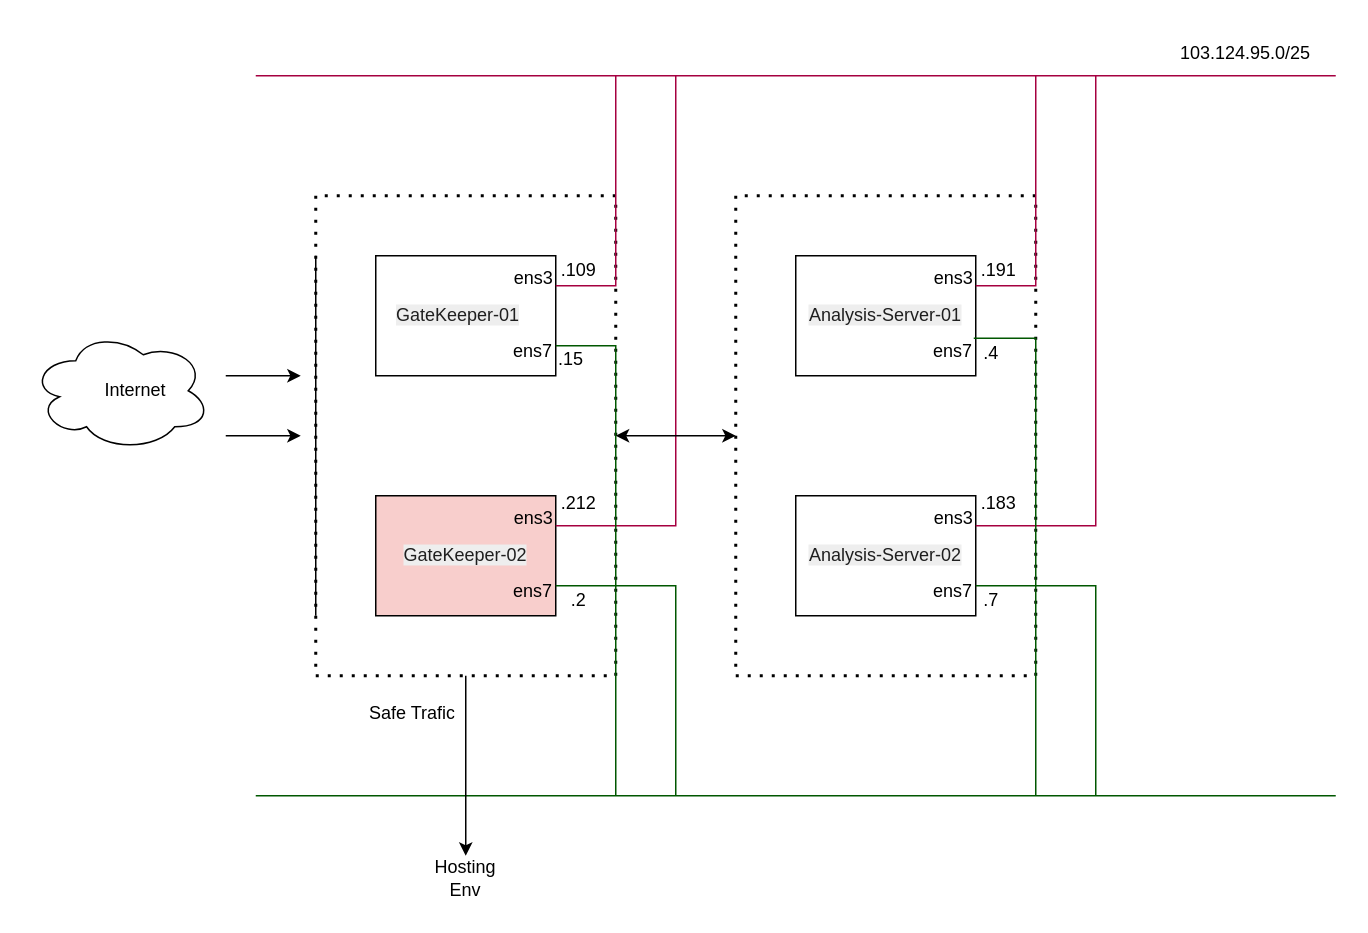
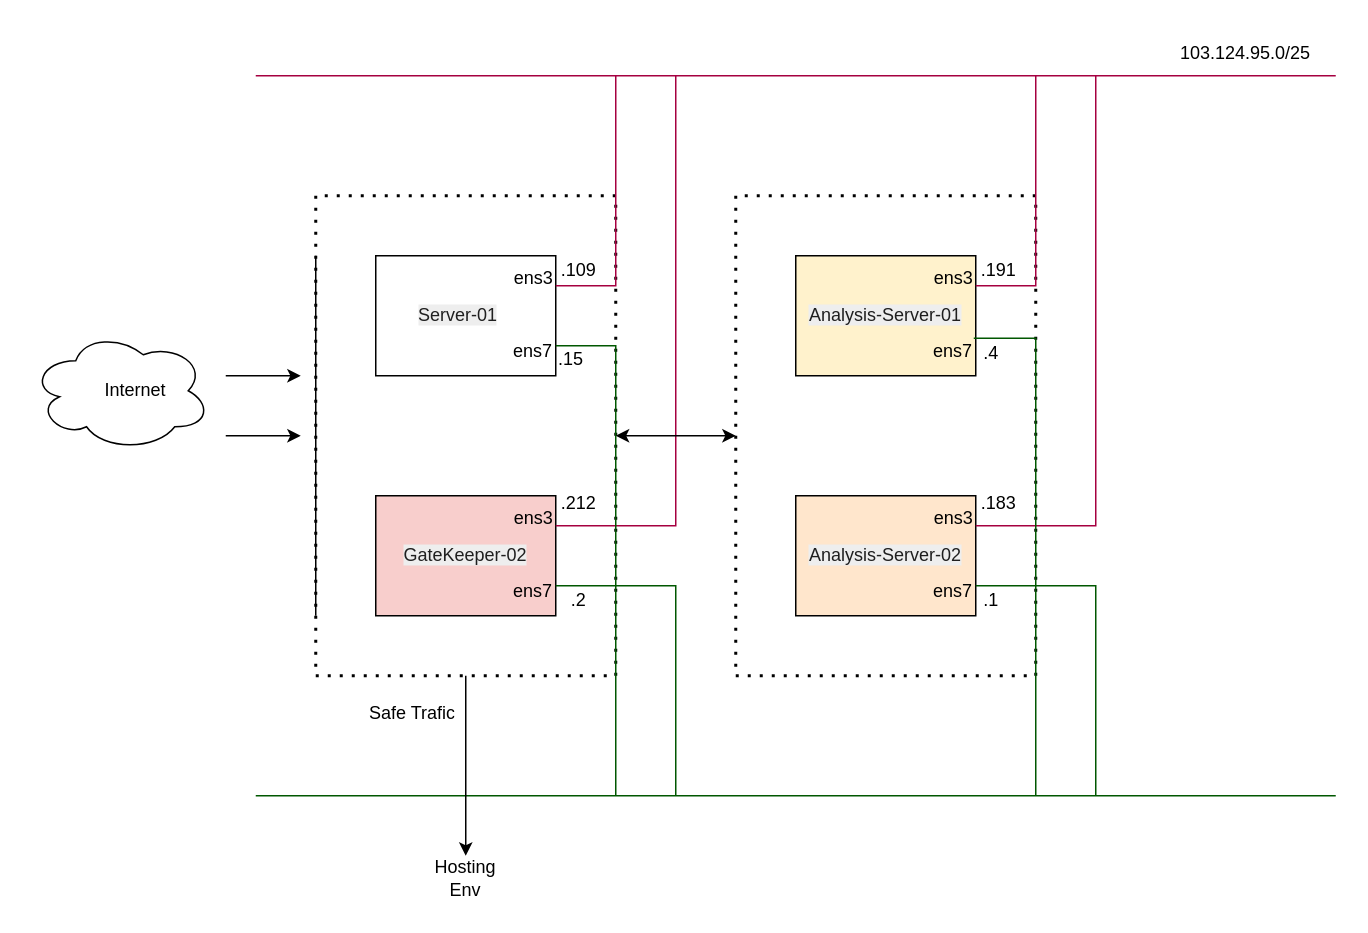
node "GateKeeper-01": label "GateKeeper-01" -> "Server-01"
node "Analysis-Server-01": fillcolor #ffffff -> #fff2cc
node "Analysis-Server-02": fillcolor #ffffff -> #ffe6cc
node ".7": label ".7" -> ".1"
